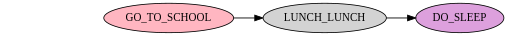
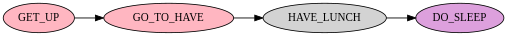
node "GET_UP": added
node "GO_TO_SCHOOL": label "GO_TO_SCHOOL" -> "GO_TO_HAVE"
node "LUNCH_LUNCH": label "LUNCH_LUNCH" -> "HAVE_LUNCH"
